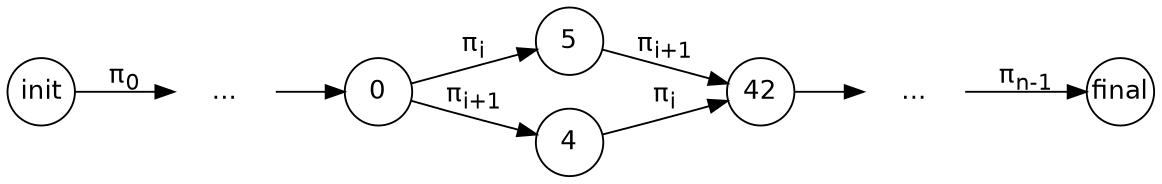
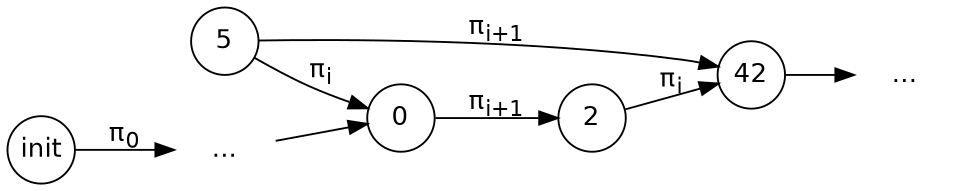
edge "0" -> "5": reversed
node "final": removed
node "4": label "4" -> "2"
